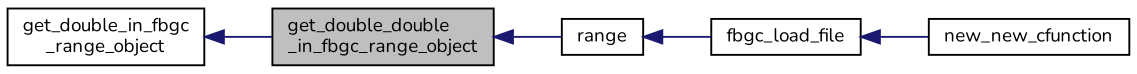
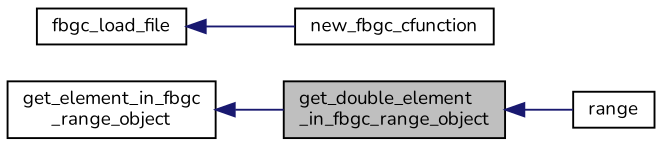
node "get_double_in_fbgc _range_object": label "get_double_in_fbgc _range_object" -> "get_element_in_fbgc _range_object"
node "get_double_double _in_fbgc_range_object": label "get_double_double _in_fbgc_range_object" -> "get_double_element _in_fbgc_range_object"
edge "fbgc_load_file" -> "range": removed
node "new_new_cfunction": label "new_new_cfunction" -> "new_fbgc_cfunction"
